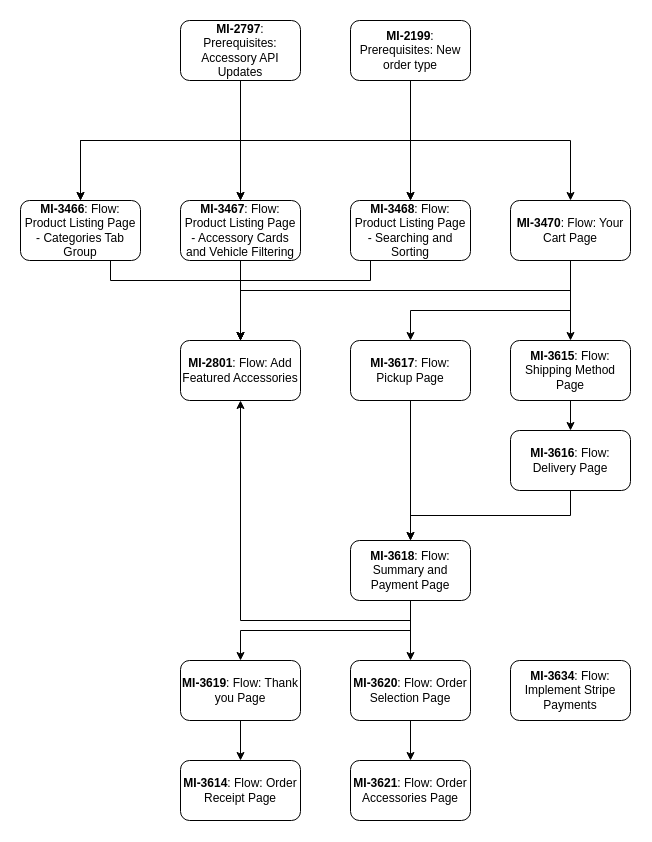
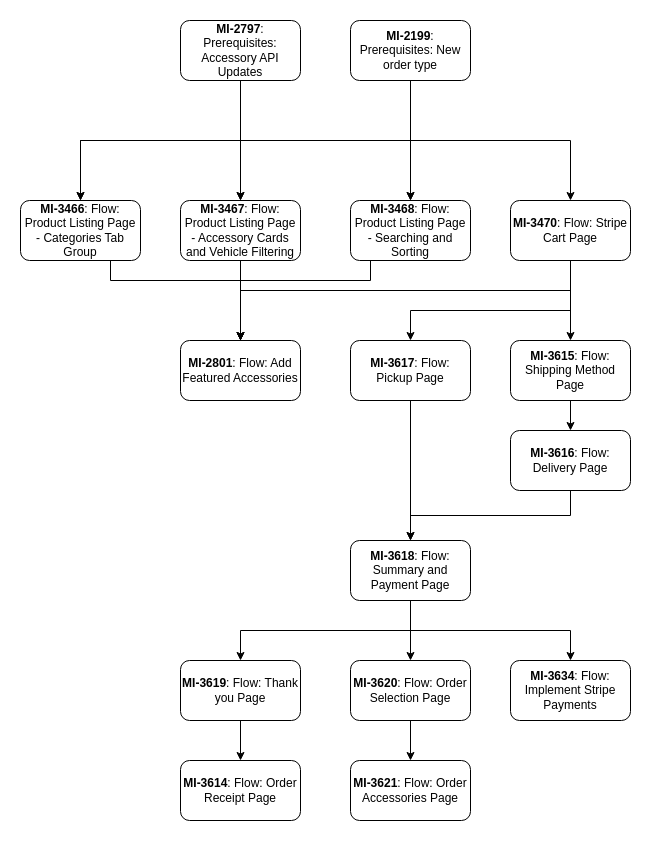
node "MI-3470: Flow: Your Cart Page": label "MI-3470: Flow: Your Cart Page" -> "MI-3470: Flow: Stripe Cart Page"
edge "MI-3618: Flow: Summary and Payment Page" -> "MI-2801: Flow: Add Featured Accessories": now "MI-3618: Flow: Summary and Payment Page" -> "MI-3634: Flow: Implement Stripe Payments"
